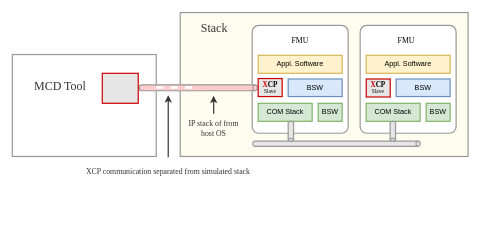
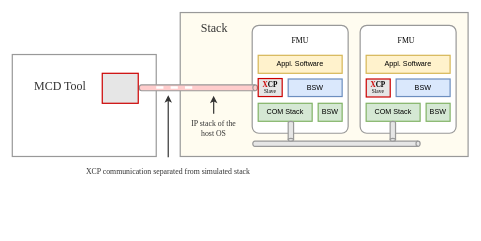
node "IP stack of from host OS": label "IP stack of from host OS" -> "IP stack of the host OS"
